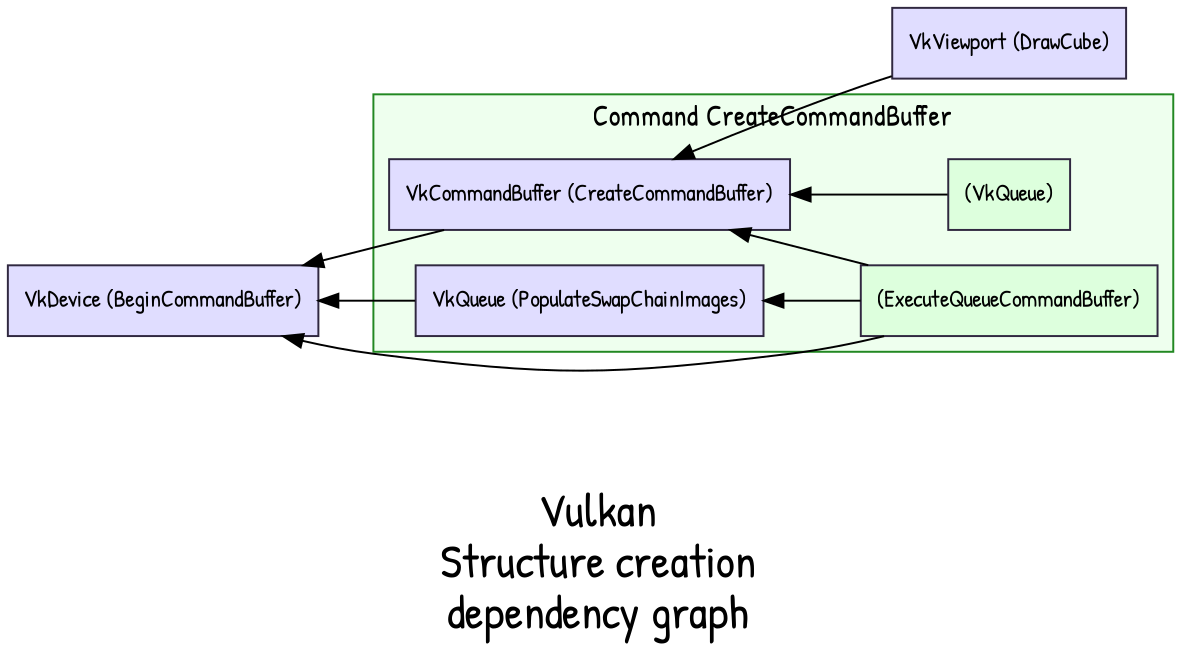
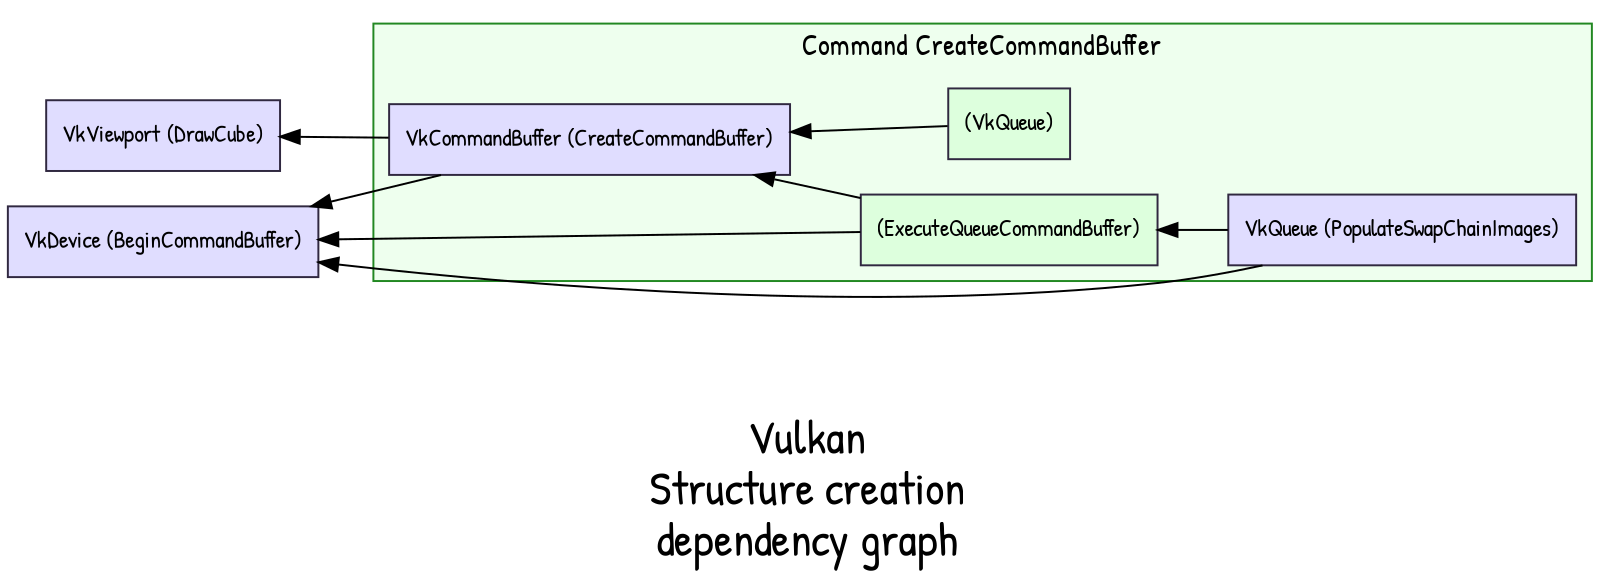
edge "VkViewport (DrawCube)" -> "VkCommandBuffer (CreateCommandBuffer)": reversed
edge "(ExecuteQueueCommandBuffer)" -> "VkQueue (PopulateSwapChainImages)": reversed
